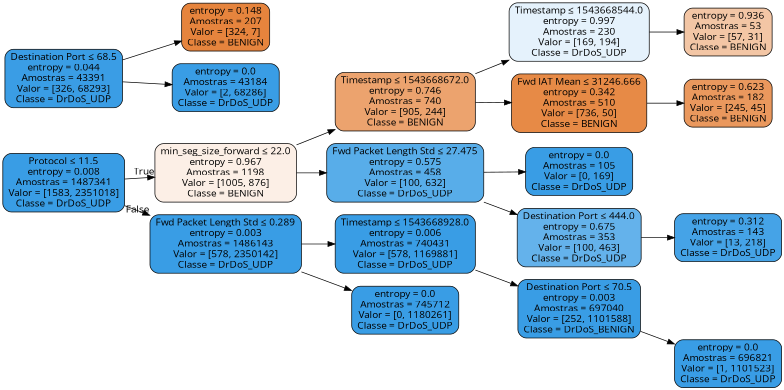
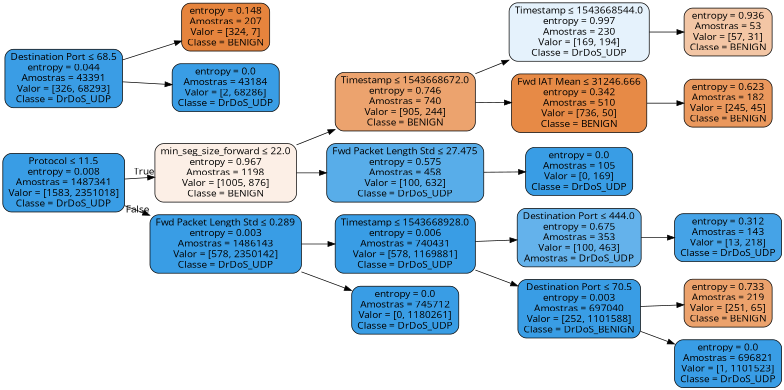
edge "Fwd Packet Length Std ≤ 27.475" -> "Destination Port ≤ 444.0": now "Timestamp ≤ 1543668928.0" -> "Destination Port ≤ 444.0"
node "Destination Port ≤ 444.0": text "Classe = DrDoS_UDP" -> "Amostras = DrDoS_UDP"
node "entropy = 0.733": added
